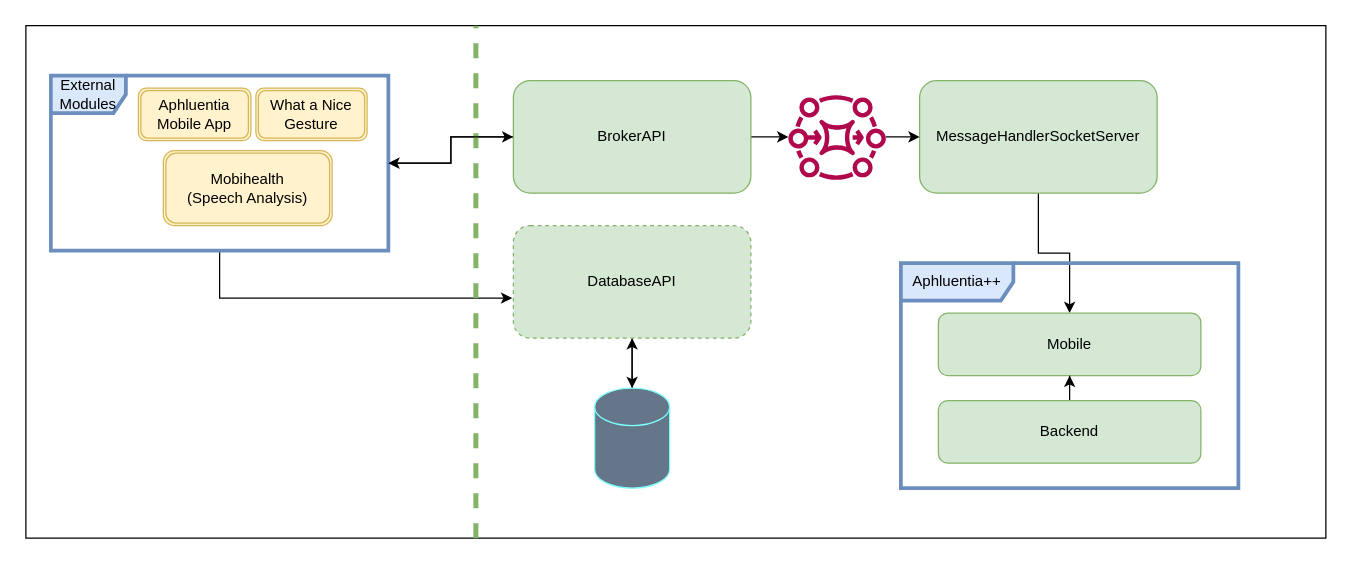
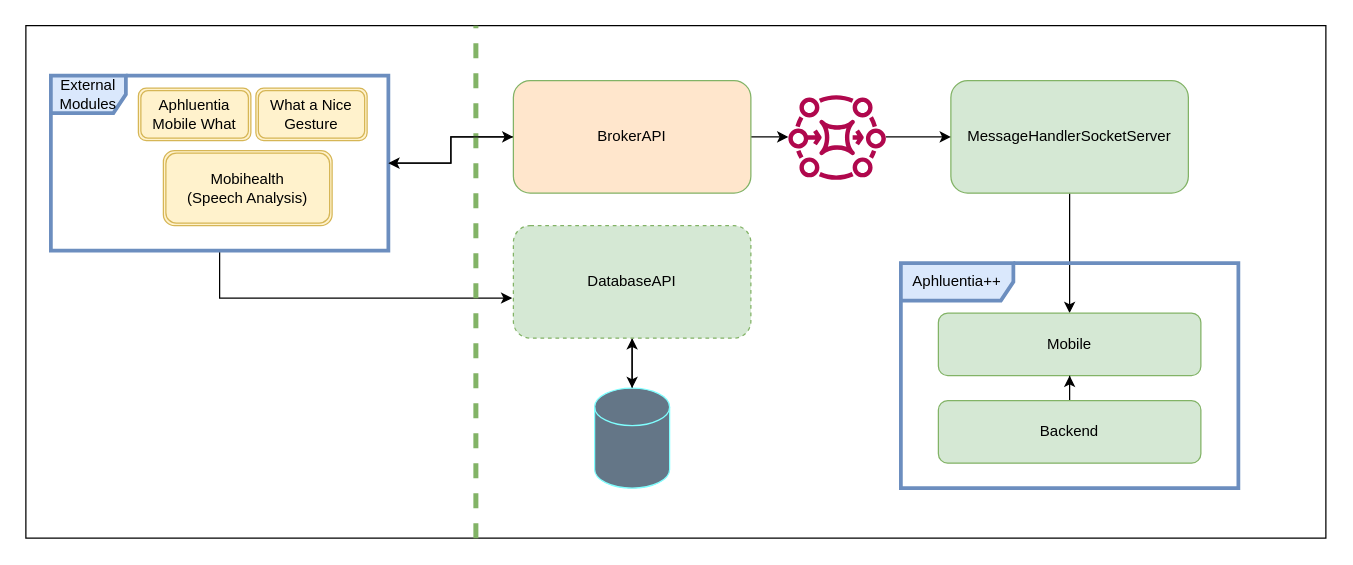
node "Aphluentia Mobile App": label "Aphluentia Mobile App" -> "Aphluentia Mobile What"
node "BrokerAPI": fillcolor #d5e8d4 -> #ffe6cc
node "MessageHandlerSocketServer": moved (1038, 137) -> (1069, 137)
